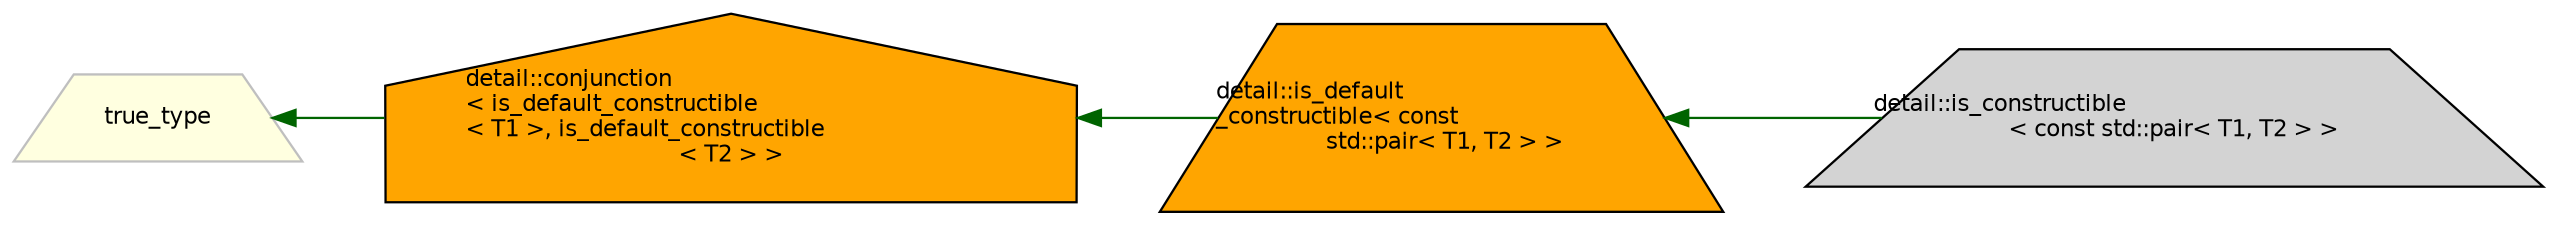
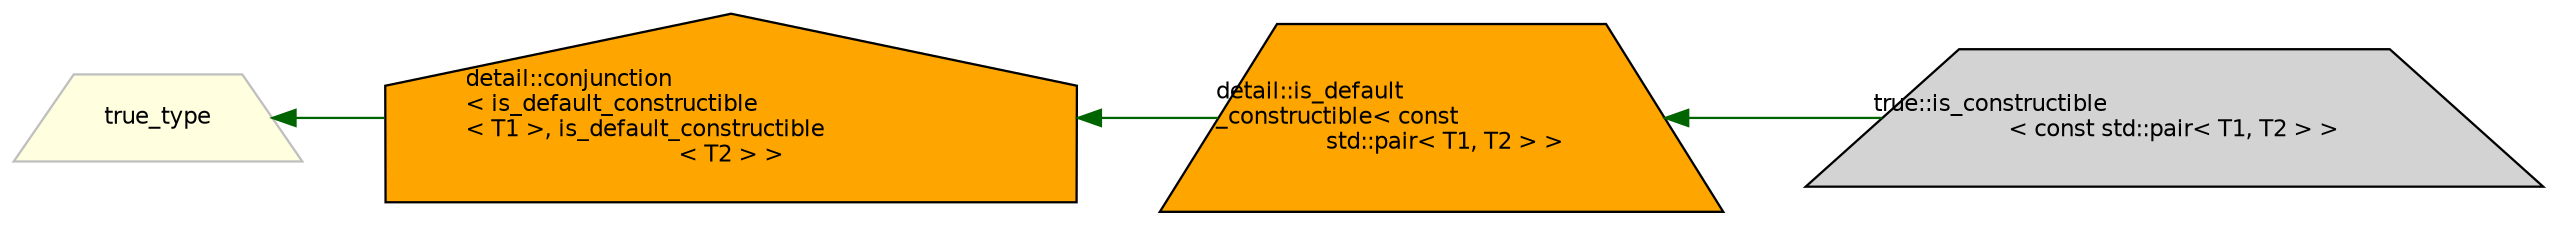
node "detail::is_constructible < const std::pair< T1, T2 > >": label "detail::is_constructible < const std::pair< T1, T2 > >" -> "true::is_constructible < const std::pair< T1, T2 > >"
